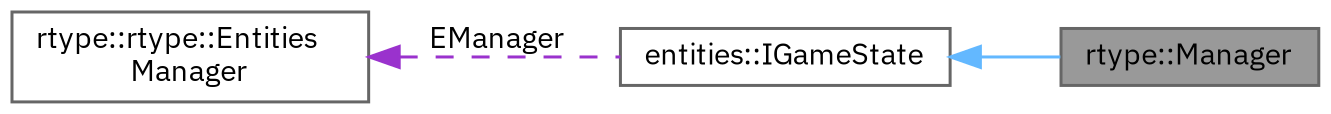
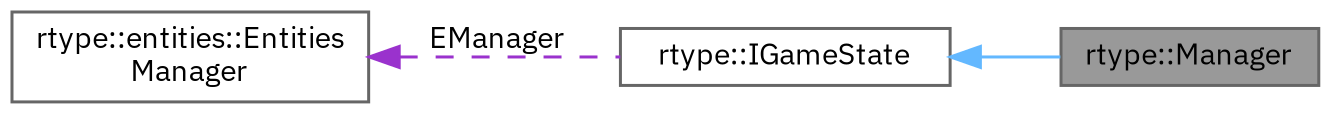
node "rtype::rtype::Entities Manager": label "rtype::rtype::Entities Manager" -> "rtype::entities::Entities Manager"
node "entities::IGameState": label "entities::IGameState" -> "rtype::IGameState"
